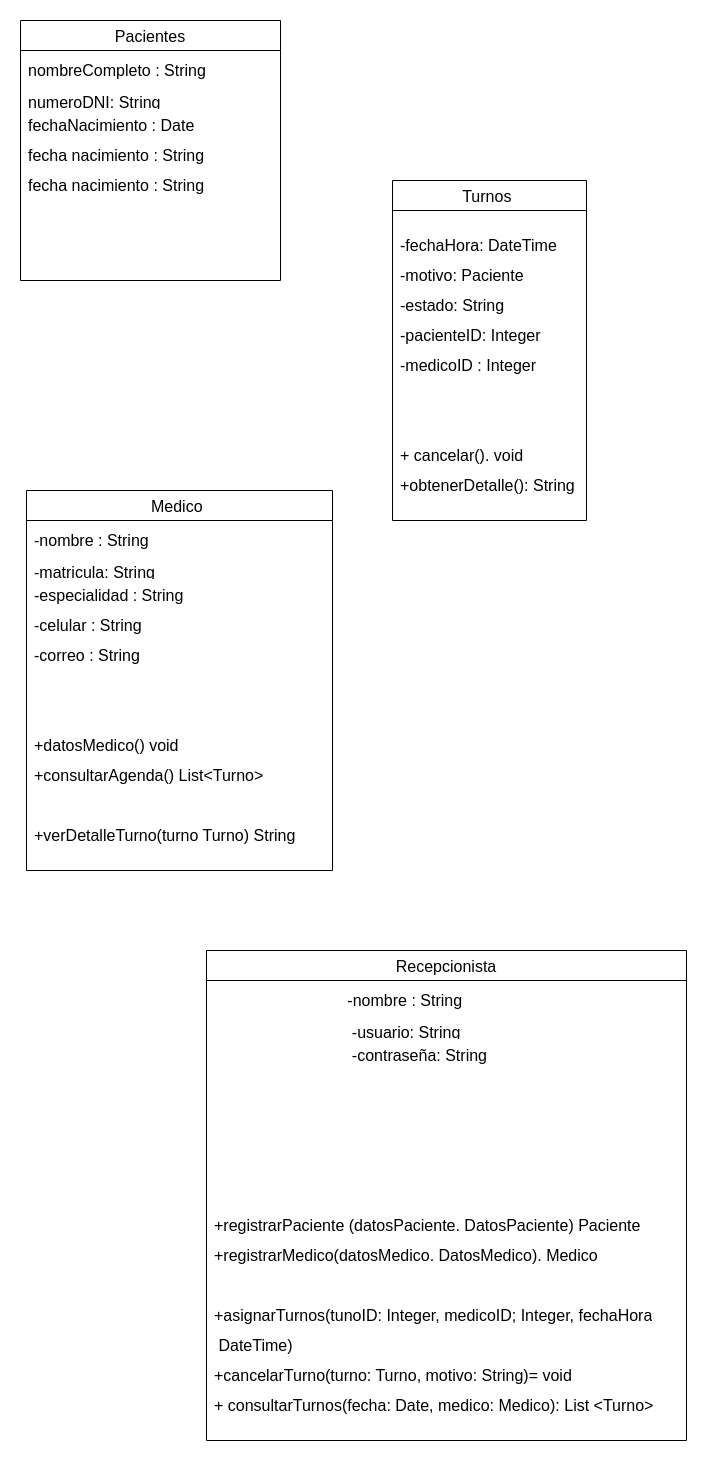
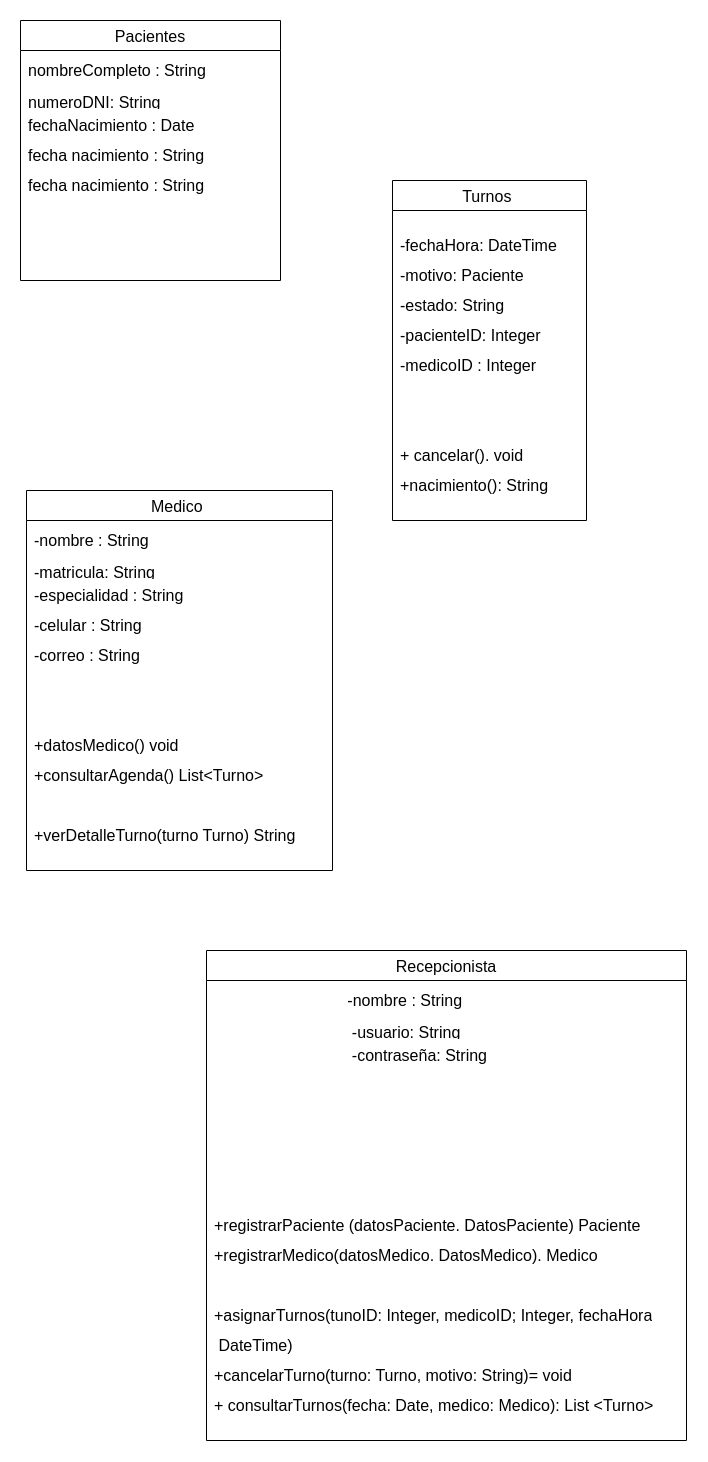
node "+obtenerDetalle(): String": label "+obtenerDetalle(): String" -> "+nacimiento(): String"
